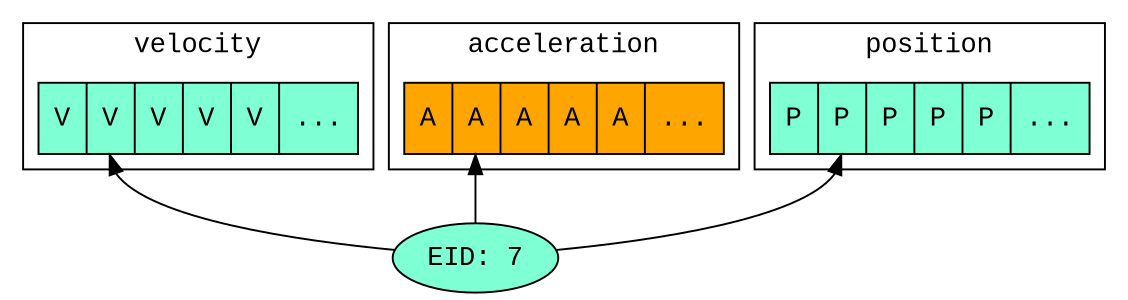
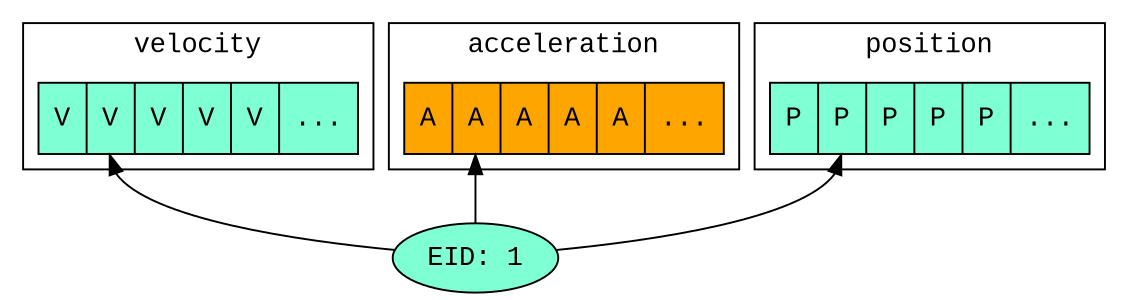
node "EID: 7": label "EID: 7" -> "EID: 1"
